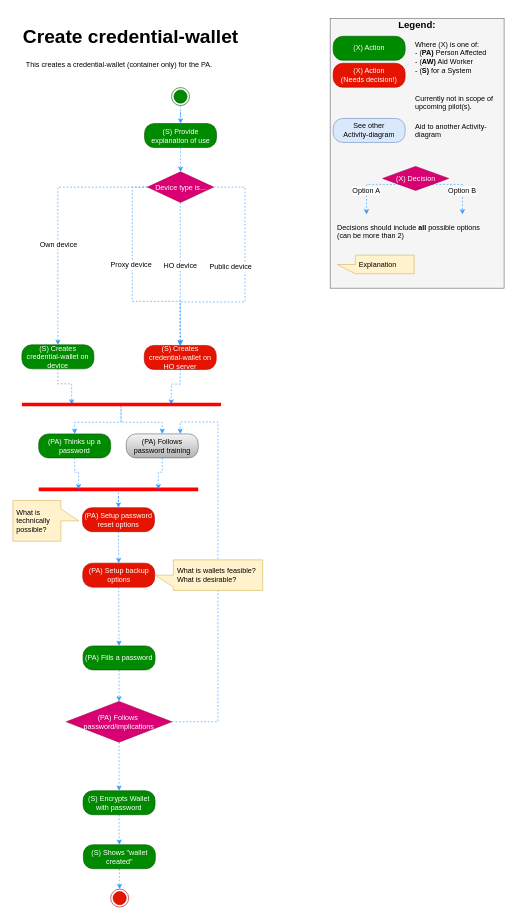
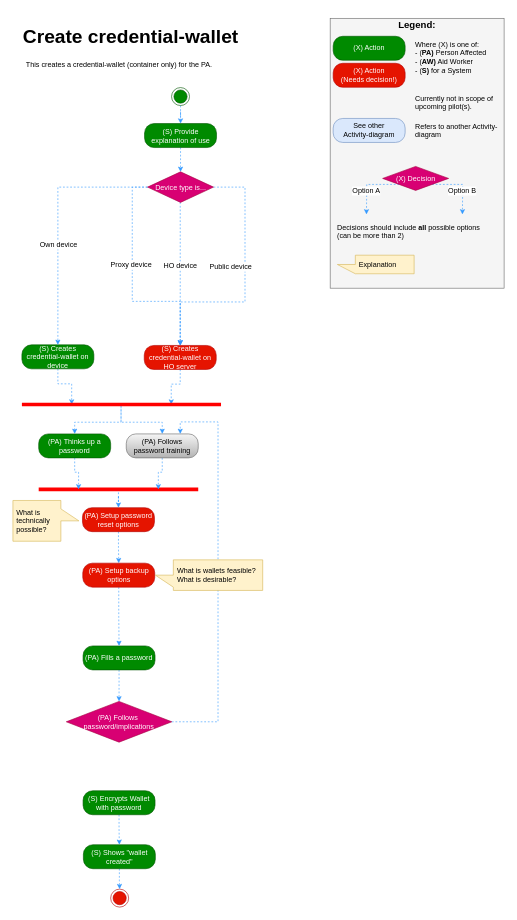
node "Aid to another Activity-diagram": label "Aid to another Activity-diagram" -> "Refers to another Activity-diagram"
edge "(PA) Follows password/implications" -> "(S) Encrypts Wallet with password": removed
